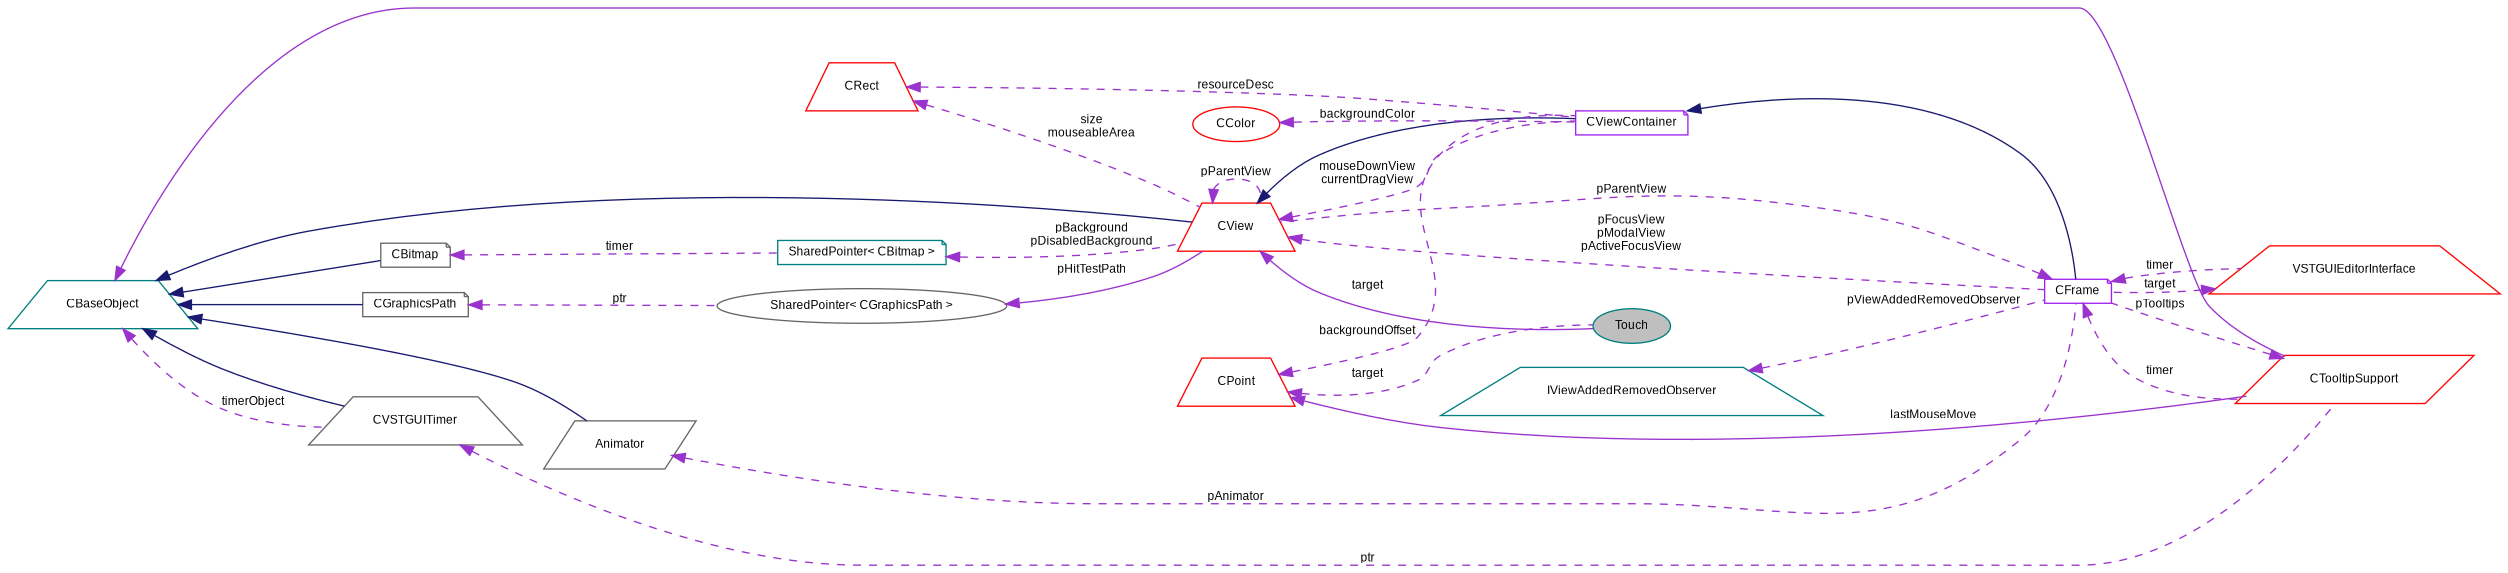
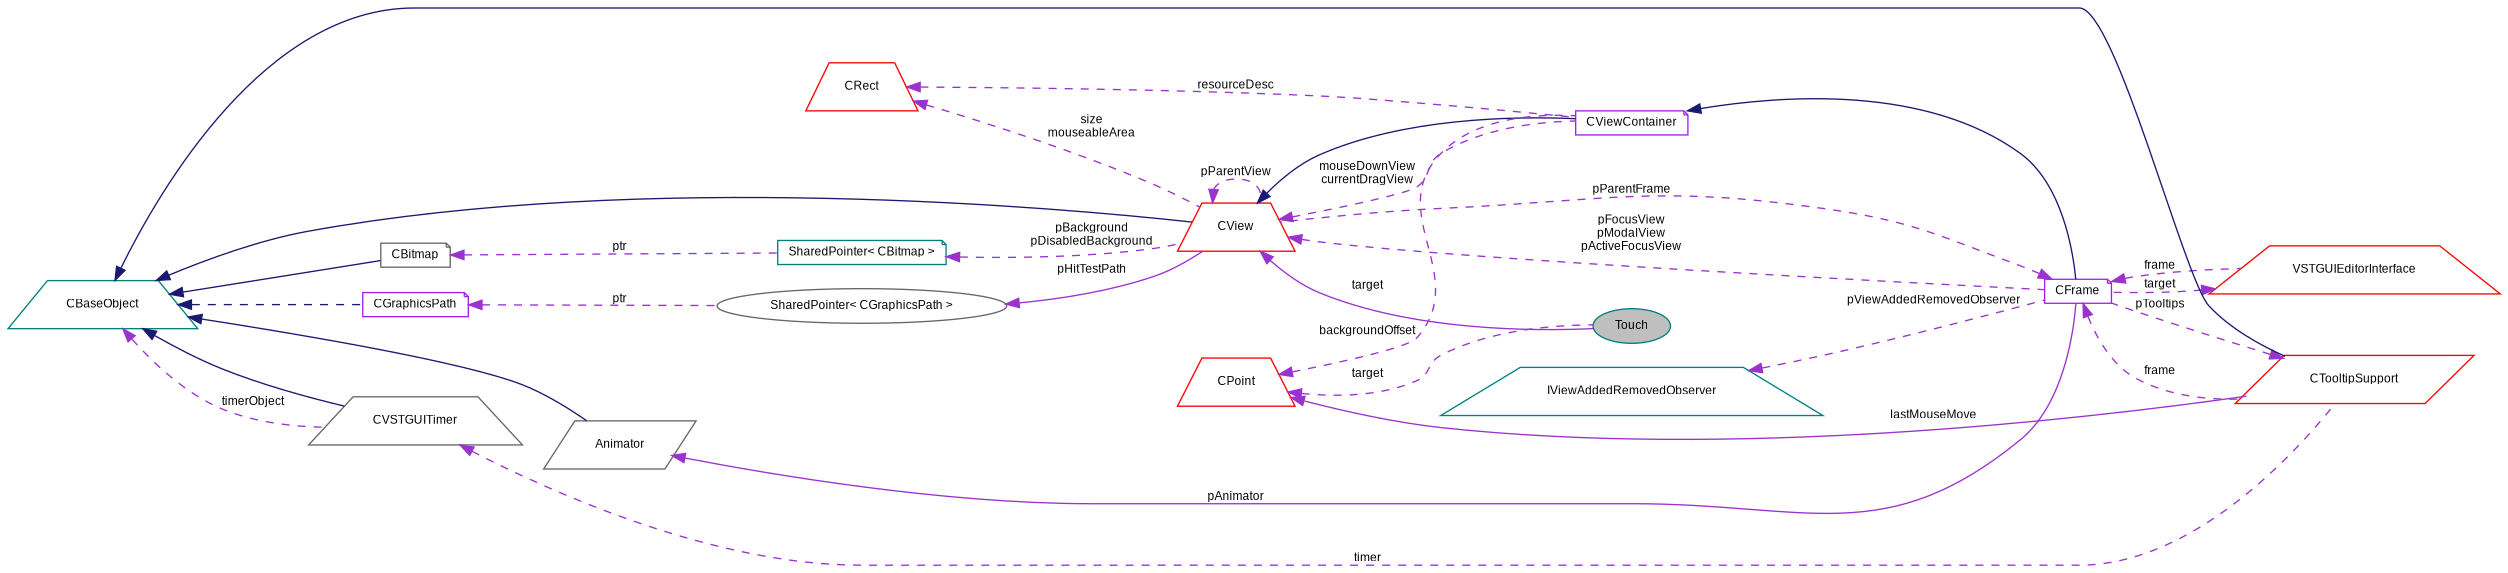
edge "CTooltipSupport" -> "CBaseObject": color darkorchid3 -> midnightblue
node "CColor": removed
edge "CView" -> "CFrame": label "pParentView" -> "pParentFrame"
edge "SharedPointer< CBitmap >" -> "CBitmap": label "timer" -> "ptr"
edge "VSTGUIEditorInterface" -> "CFrame": label "timer" -> "frame"
edge "CGraphicsPath" -> "CBaseObject": style solid -> dashed
node "CGraphicsPath": color gray40 -> purple
edge "CTooltipSupport" -> "CFrame": label "timer" -> "frame"
edge "CFrame" -> "Animator": style dashed -> solid
edge "CTooltipSupport" -> "CVSTGUITimer": label "ptr" -> "timer"
